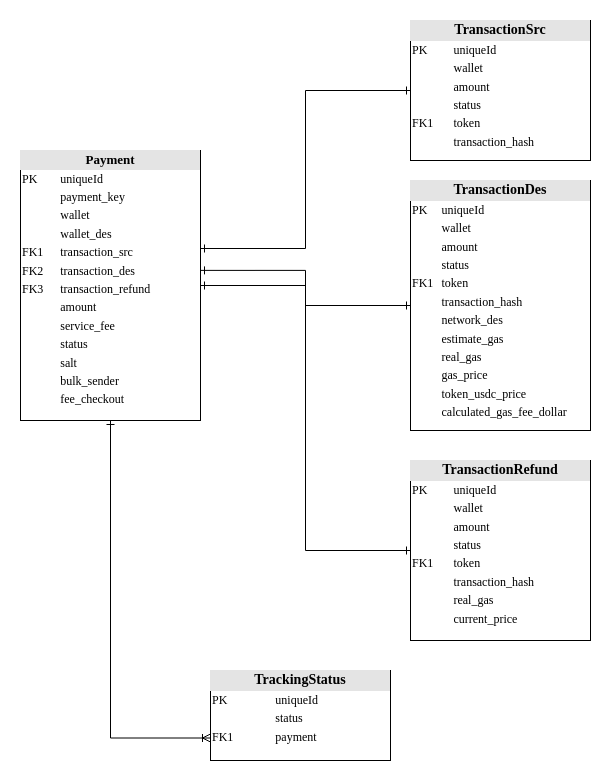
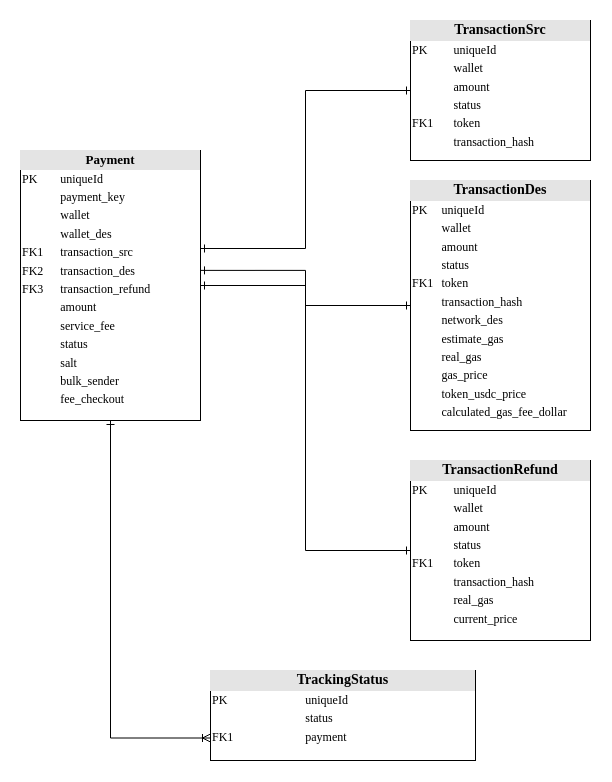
node "TrackingStatus PK uniqueId status FK1 payment": size 180x90 -> 265x90
